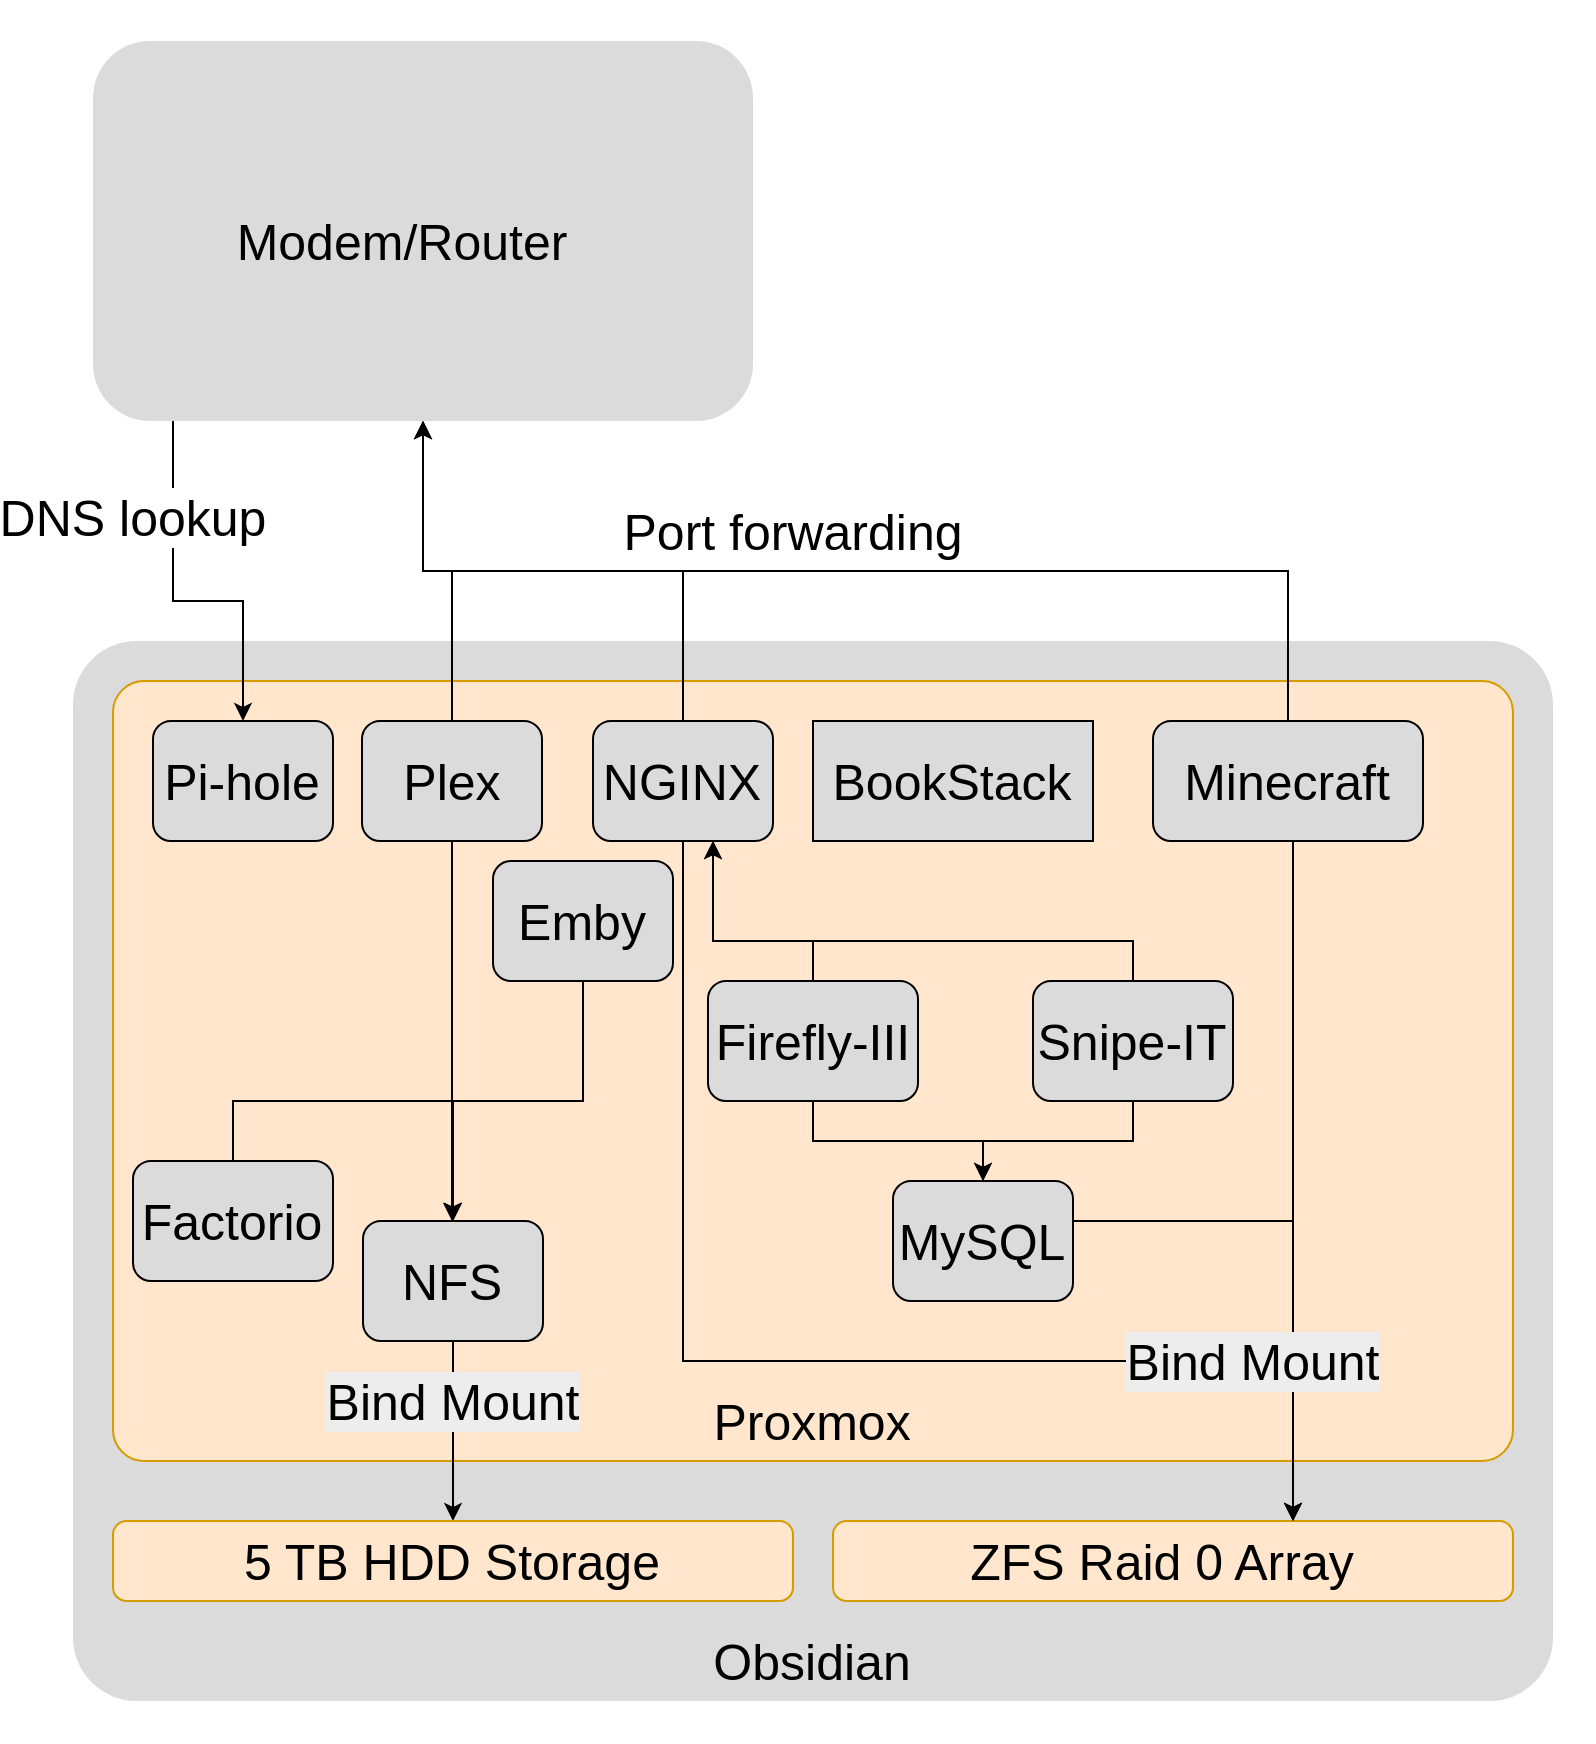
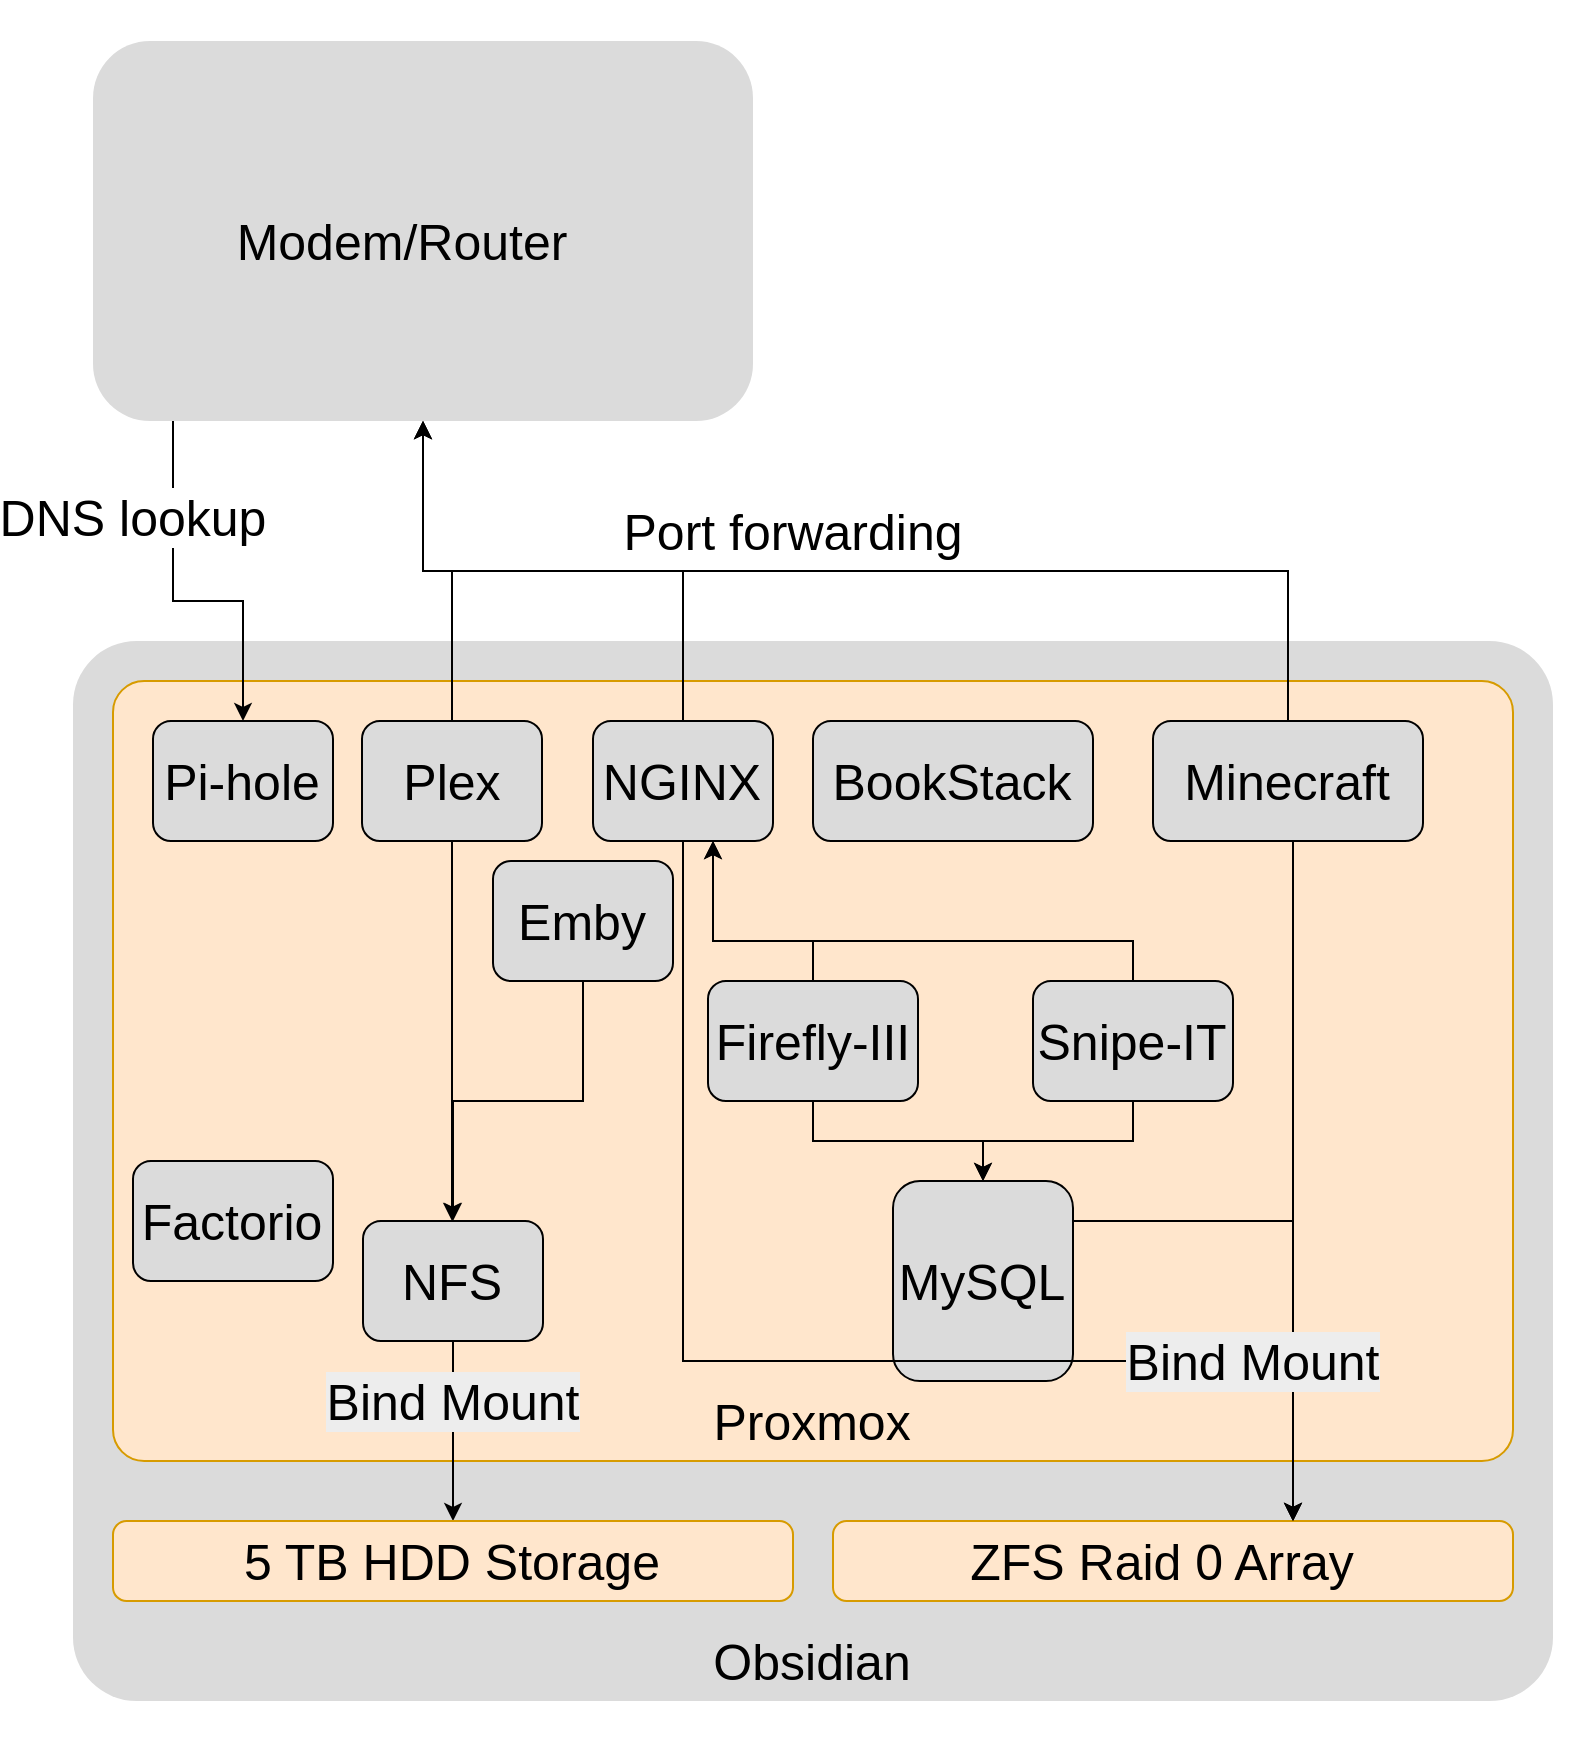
node "BookStack": shape rectangle -> rounded rectangle
edge "Factorio" -> "NFS": removed
node "MySQL": size 180x120 -> 180x200
